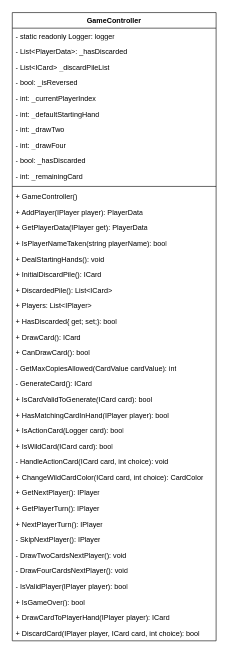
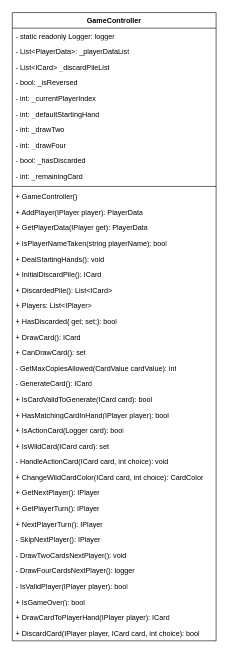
node "- List<PlayerData>: _hasDiscarded": label "- List<PlayerData>: _hasDiscarded" -> "- List<PlayerData>: _playerDataList"
node "+ CanDrawCard(): bool": label "+ CanDrawCard(): bool" -> "+ CanDrawCard(): set"
node "+ IsWildCard(ICard card): bool": label "+ IsWildCard(ICard card): bool" -> "+ IsWildCard(ICard card): set"
node "- DrawFourCardsNextPlayer(): void": label "- DrawFourCardsNextPlayer(): void" -> "- DrawFourCardsNextPlayer(): logger"
